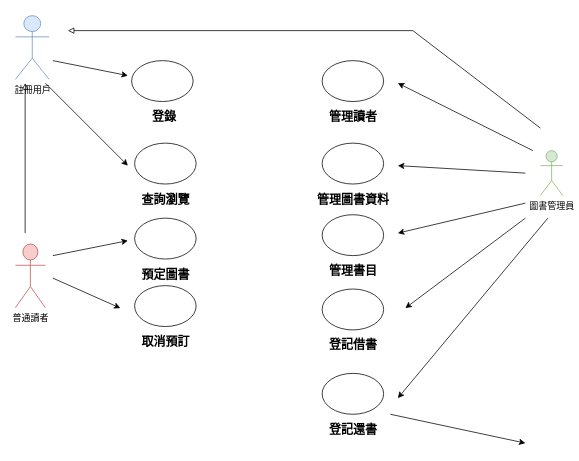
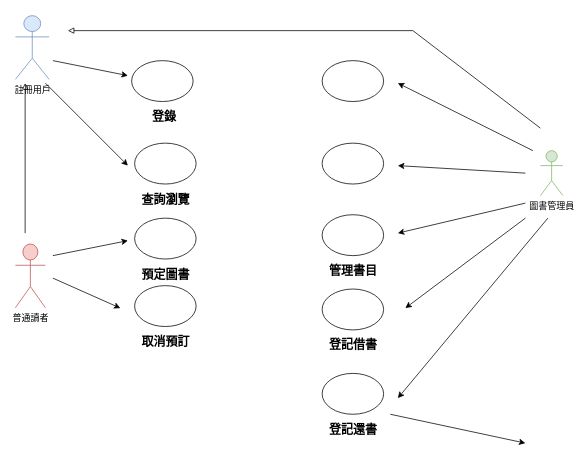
node "管理讀者": removed
node "管理圖書資料": removed
